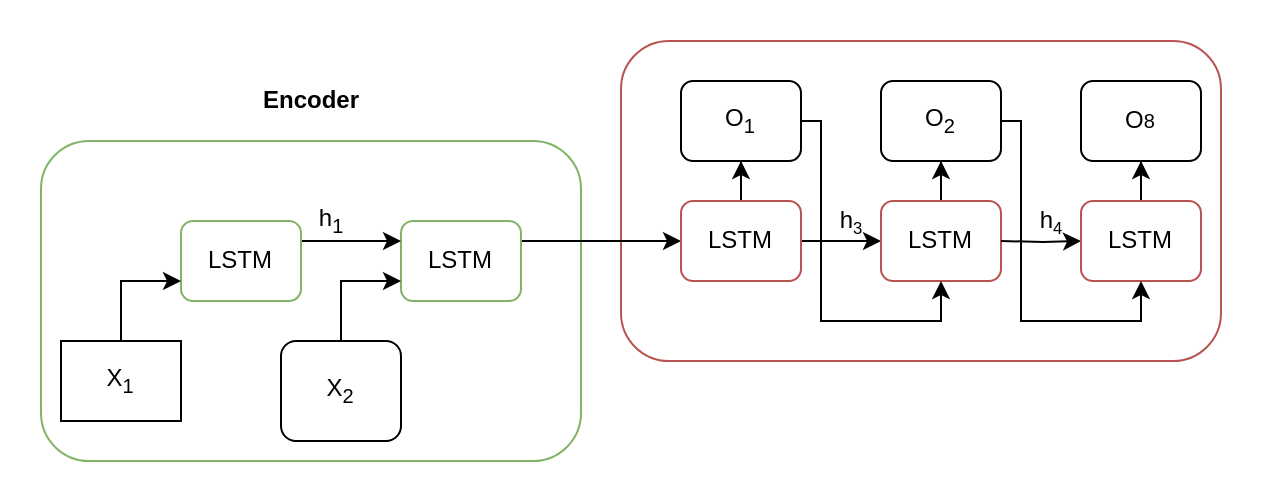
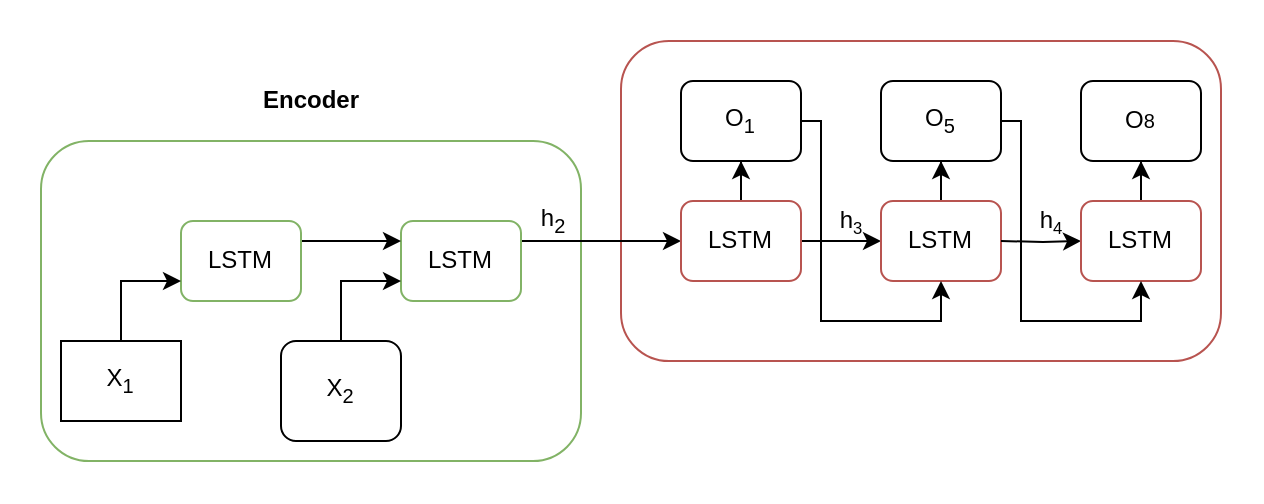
node "O2": label "O2" -> "O5"
node "h1": removed
node "h2": added
